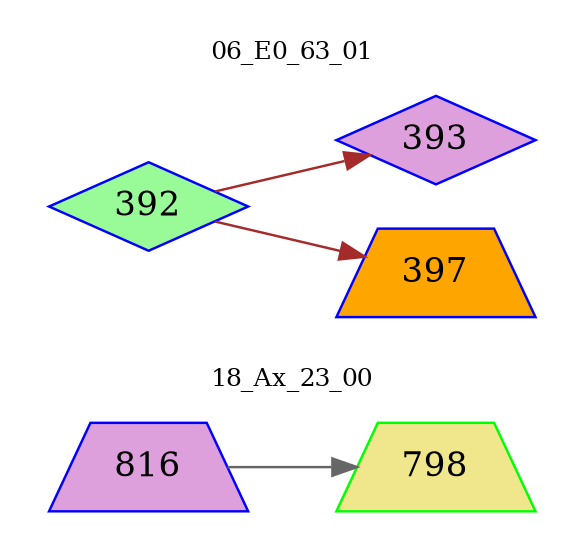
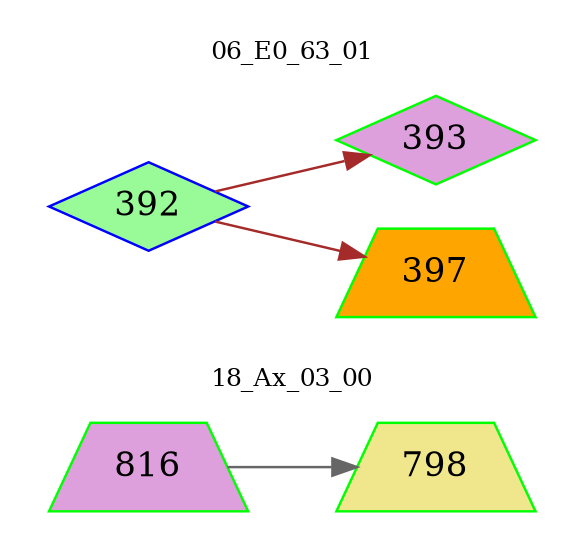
node "393": color blue -> green
node "397": color blue -> green
cluster "18_Ax_23_00": label "18_Ax_23_00" -> "18_Ax_03_00"
node "816": color blue -> green
